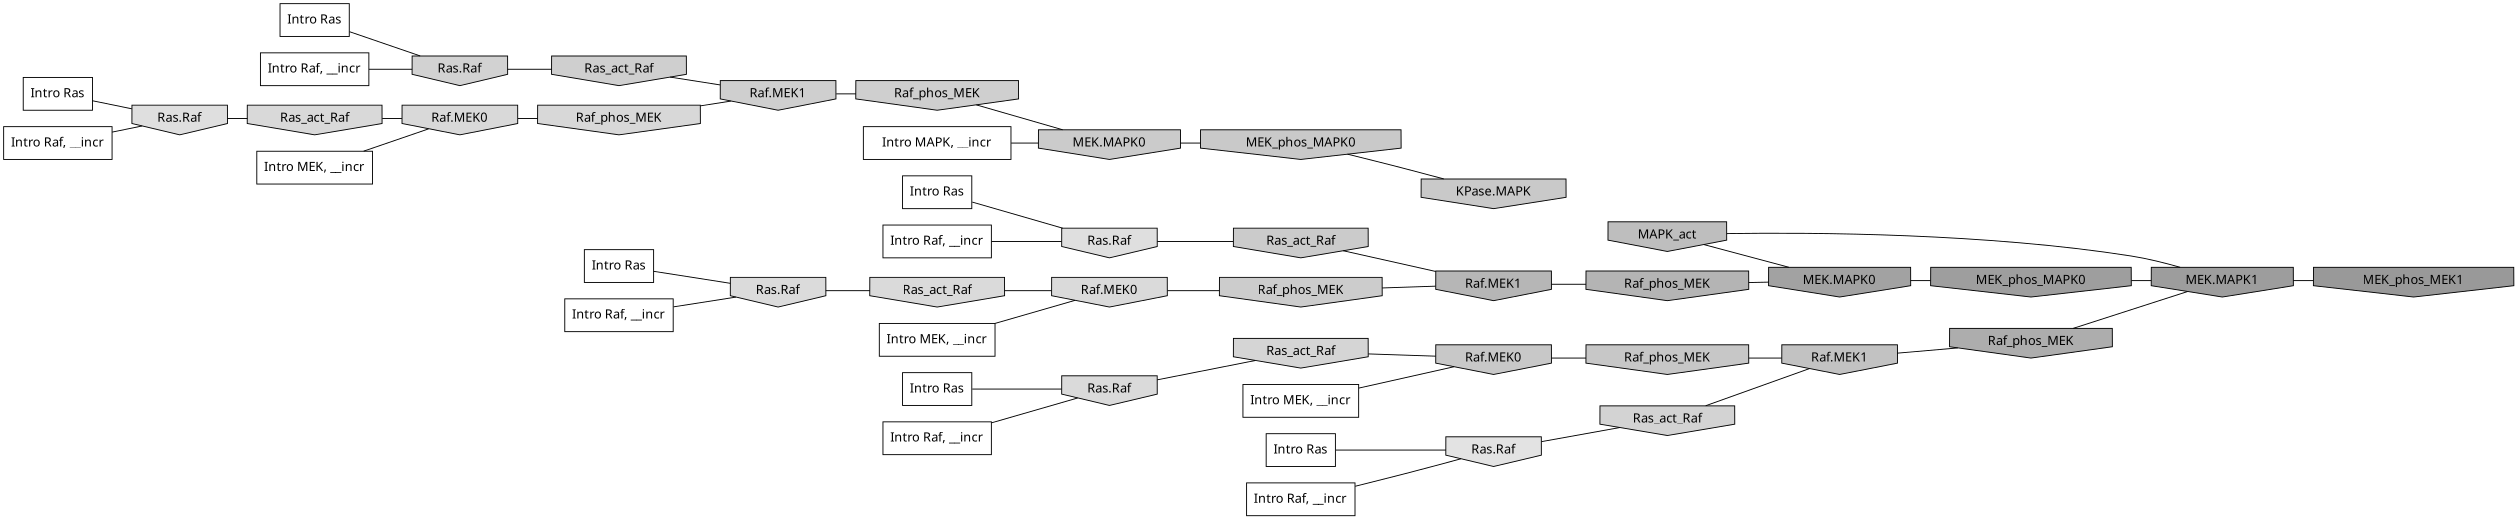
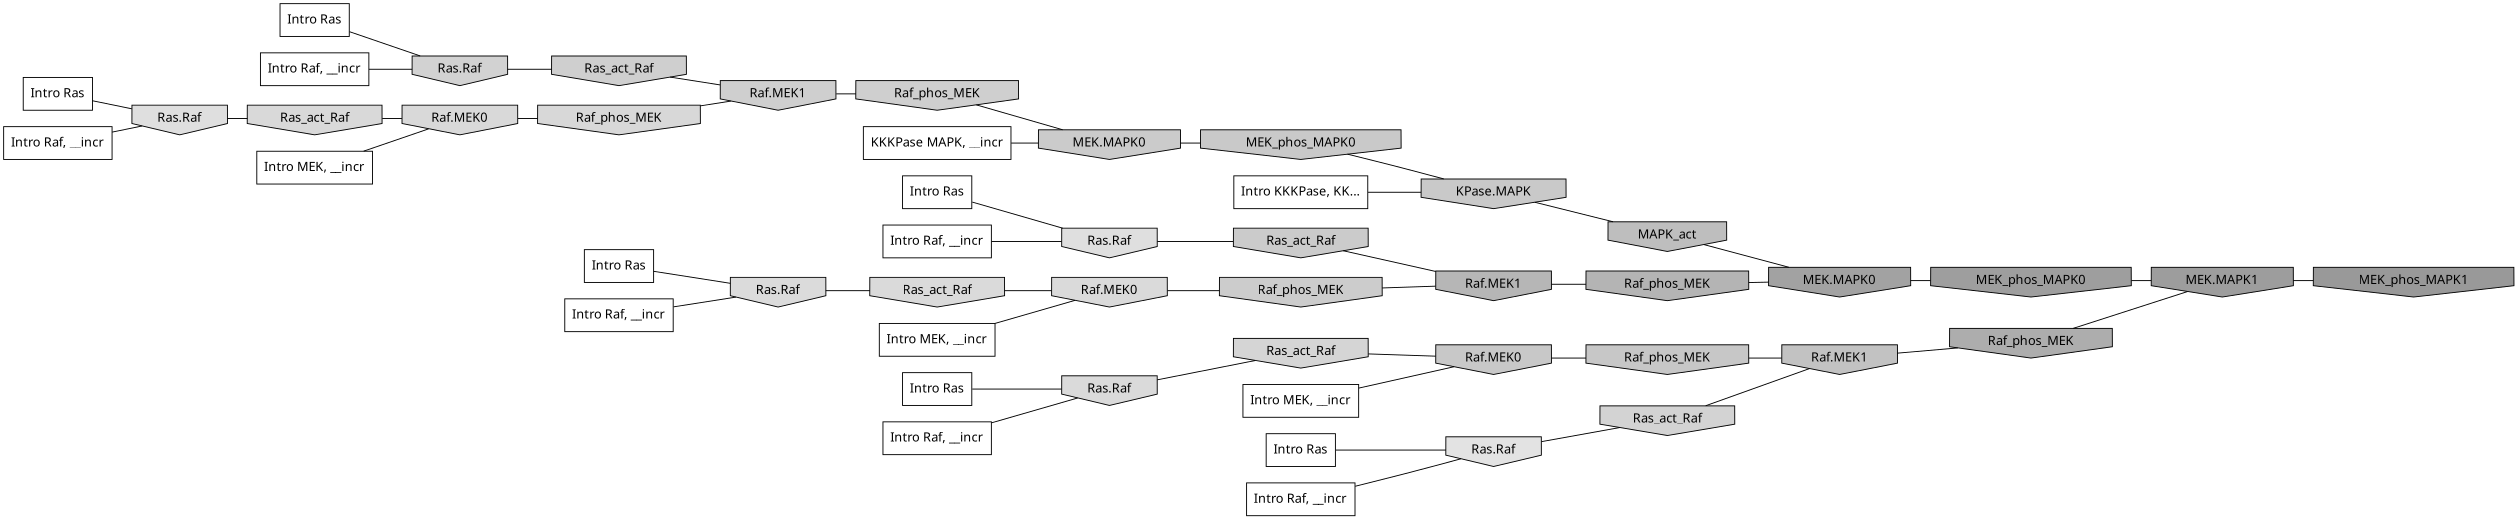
node "Intro MAPK, __incr": label "Intro MAPK, __incr" -> "KKKPase MAPK, __incr"
node "Intro KKKPase, KK...": added
edge "MAPK_act" -- "MEK.MAPK1": now "MAPK_act" -- "KPase.MAPK"
node "MEK_phos_MEK1": label "MEK_phos_MEK1" -> "MEK_phos_MAPK1"
